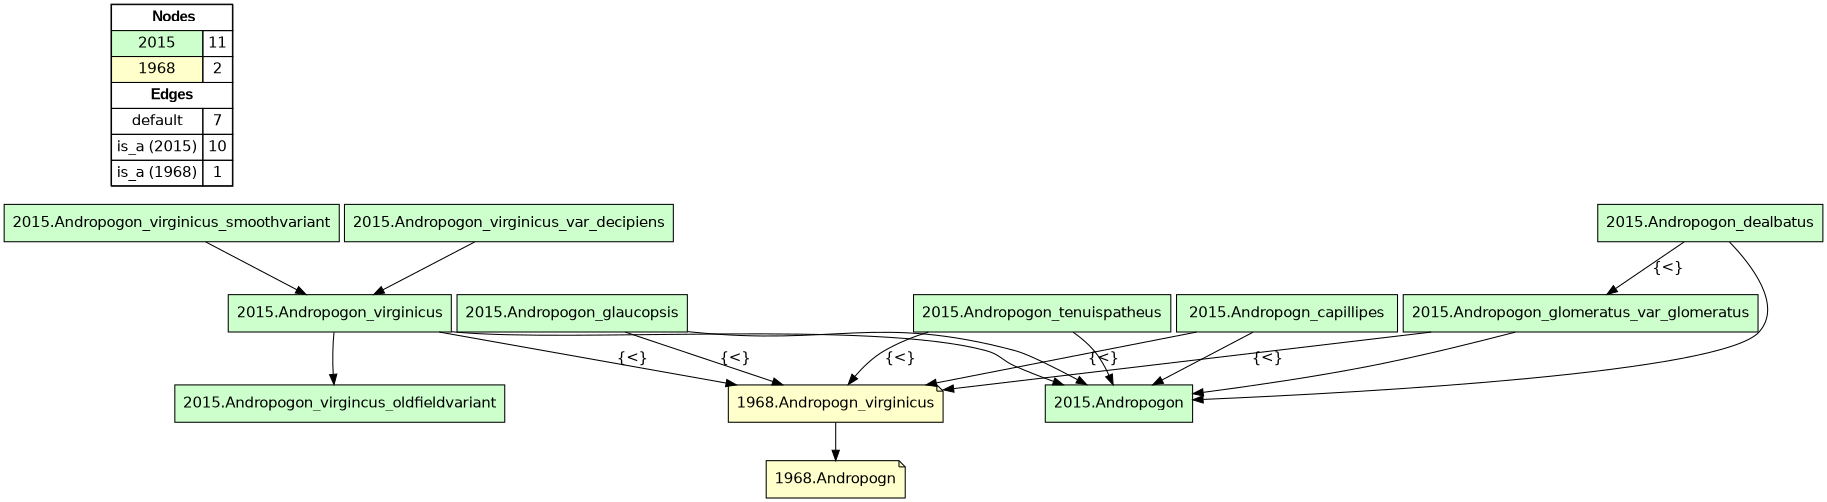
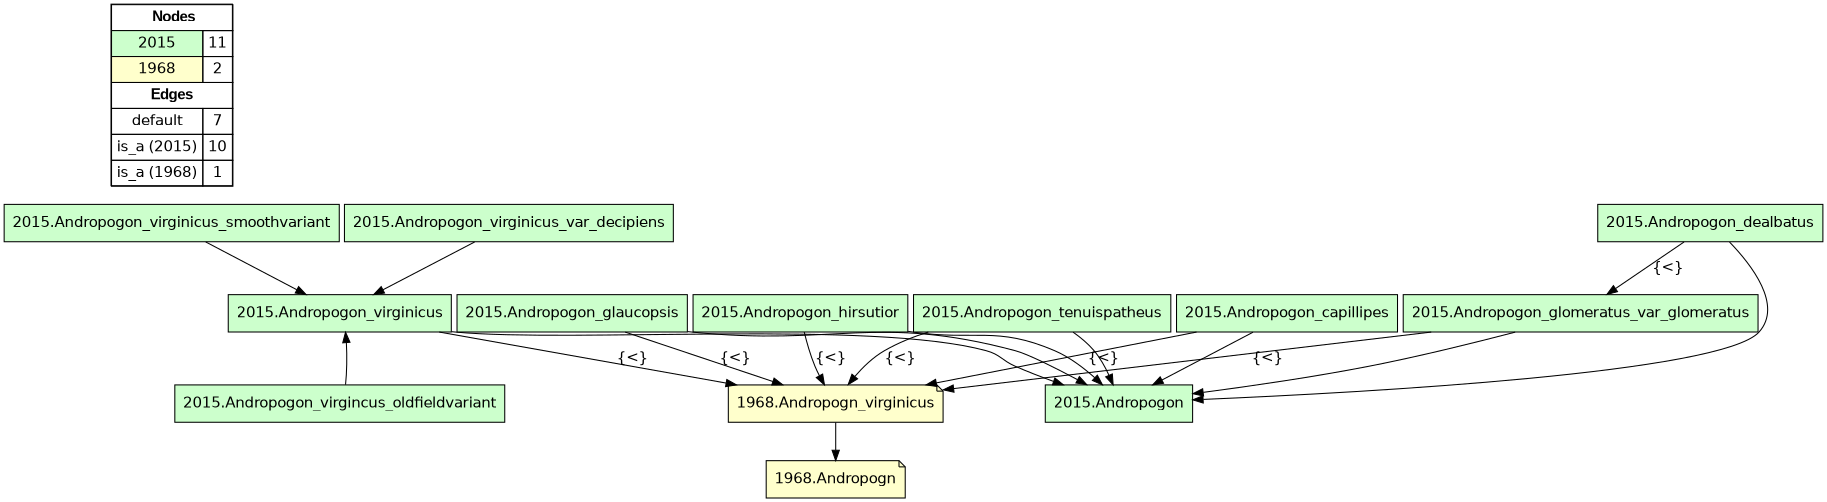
node "2015.Andropogon_hirsutior": added
node "2015.Andropogn_capillipes": label "2015.Andropogn_capillipes" -> "2015.Andropogon_capillipes"
edge "2015.Andropogon_virginicus" -> "2015.Andropogon_virgincus_oldfieldvariant": reversed
